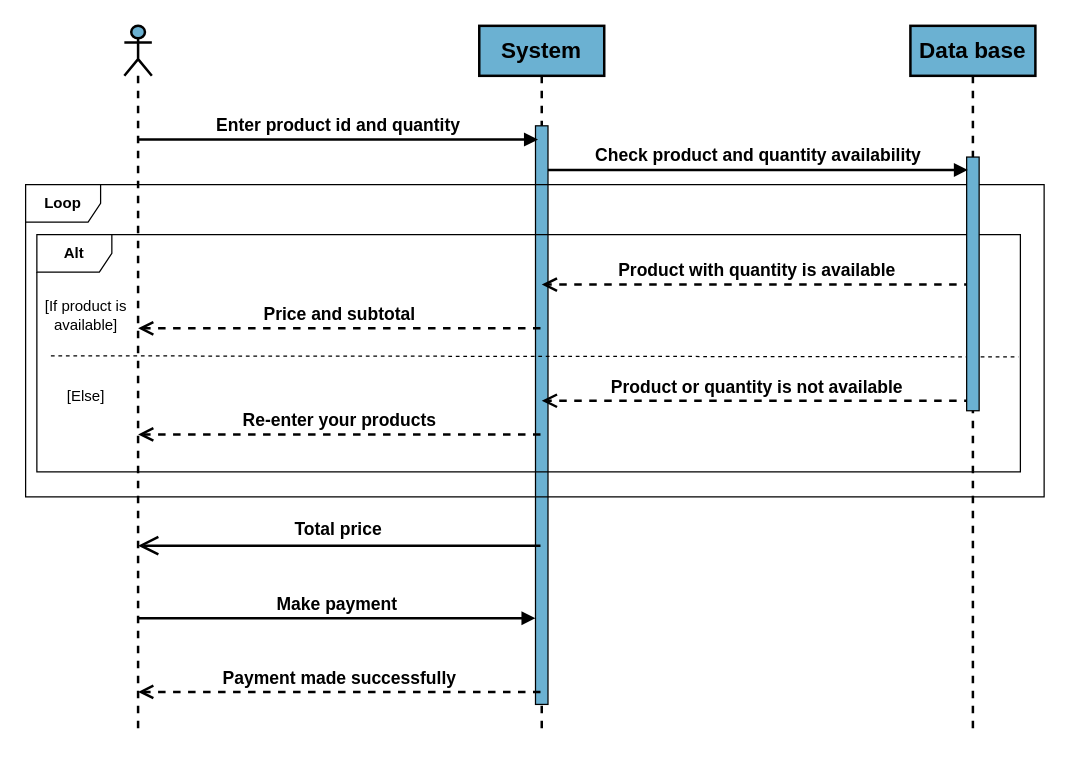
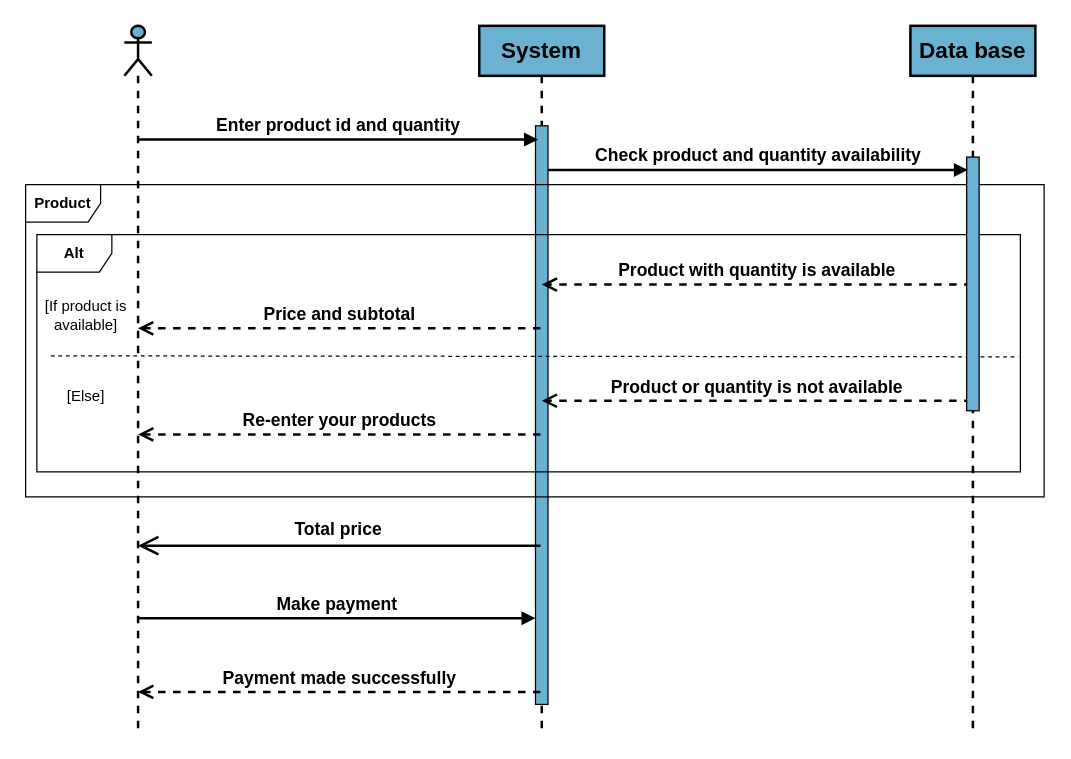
node "Loop": label "Loop" -> "Product"
